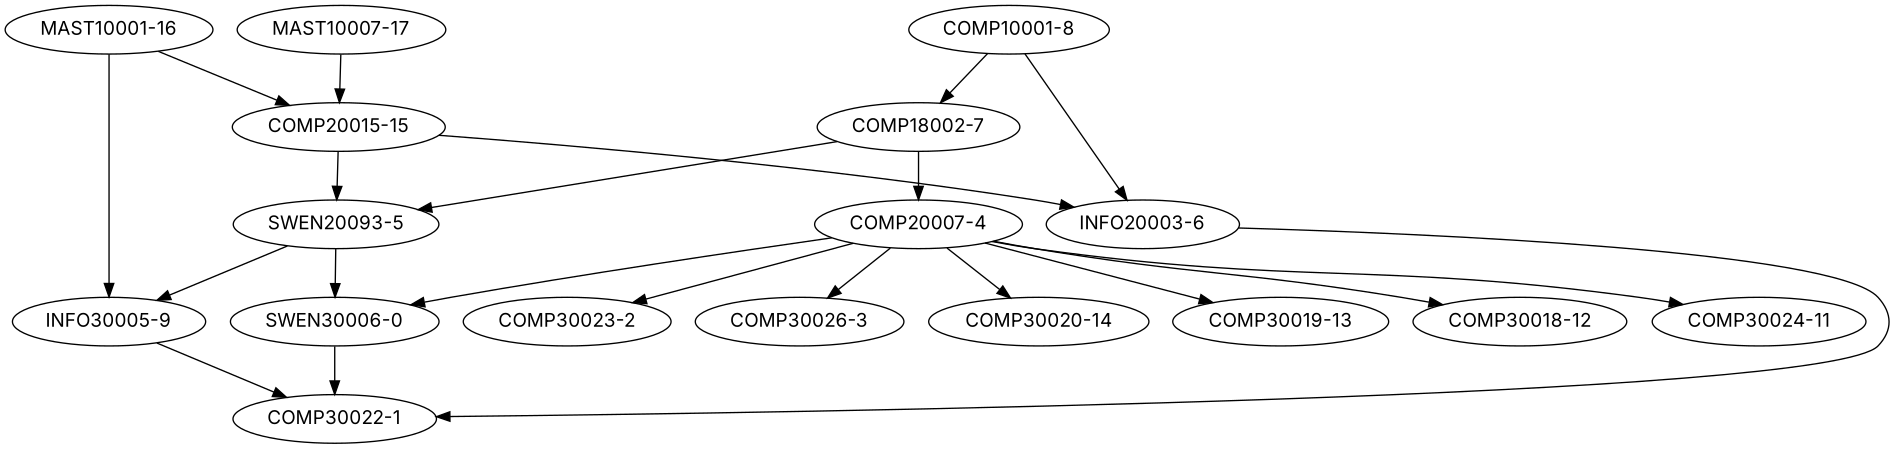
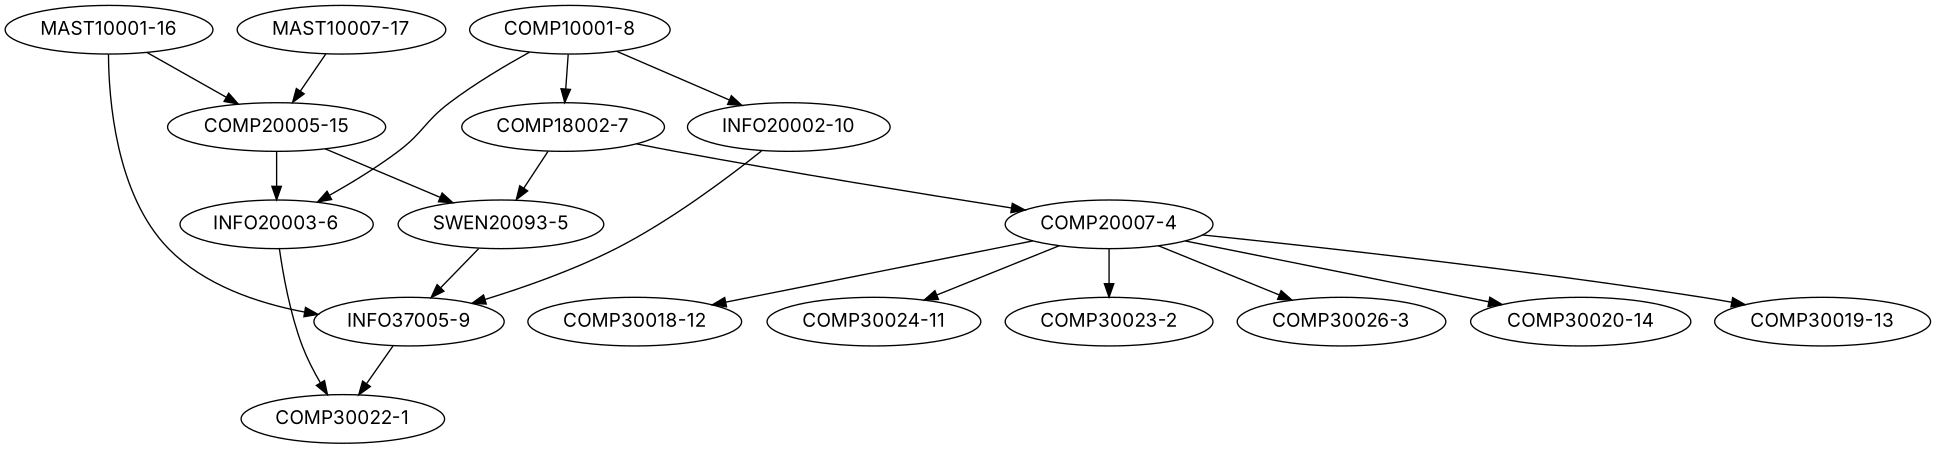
node "COMP20015-15": label "COMP20015-15" -> "COMP20005-15"
node "INFO20002-10": added
node "INFO30005-9": label "INFO30005-9" -> "INFO37005-9"
node "SWEN30006-0": removed
